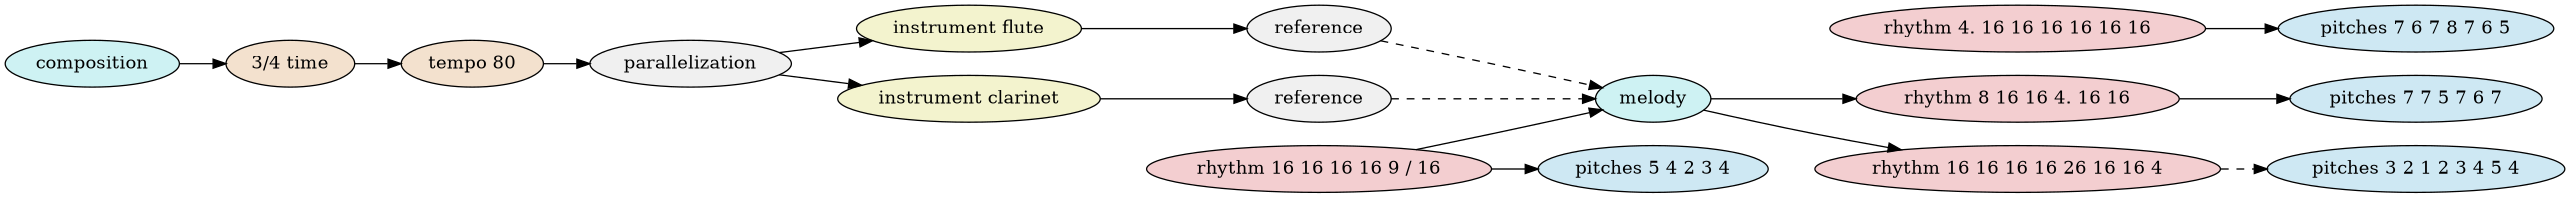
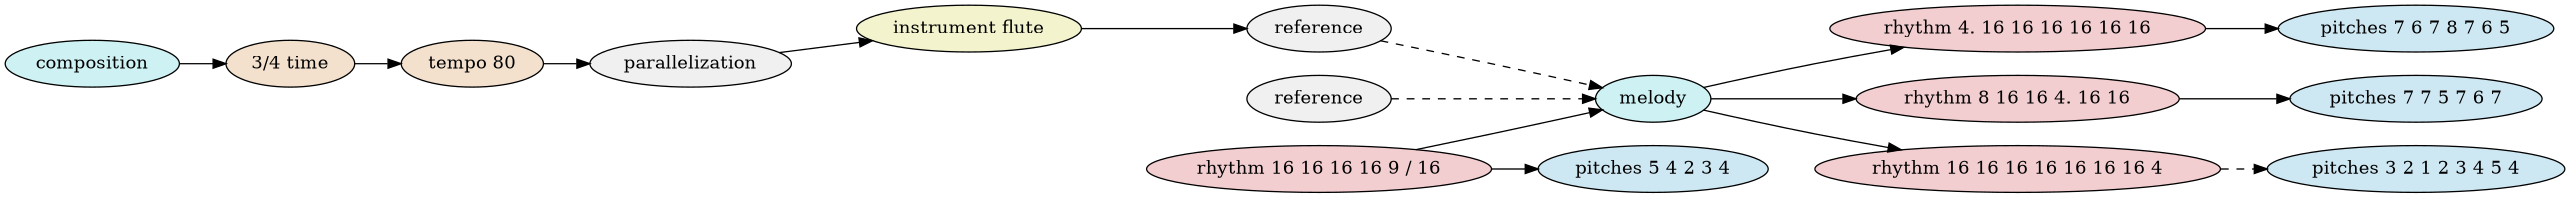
edge "melody" -> "rhythm 4. 16 16 16 16 16 16": added
node "instrument clarinet": removed
node "rhythm 16 16 16 16 26 16 16 4": label "rhythm 16 16 16 16 26 16 16 4" -> "rhythm 16 16 16 16 16 16 16 4"
